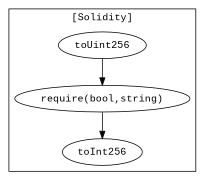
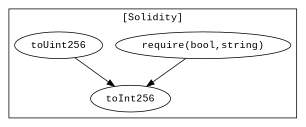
edge "toUint256" -> "require(bool,string)": now "toUint256" -> "toInt256"
